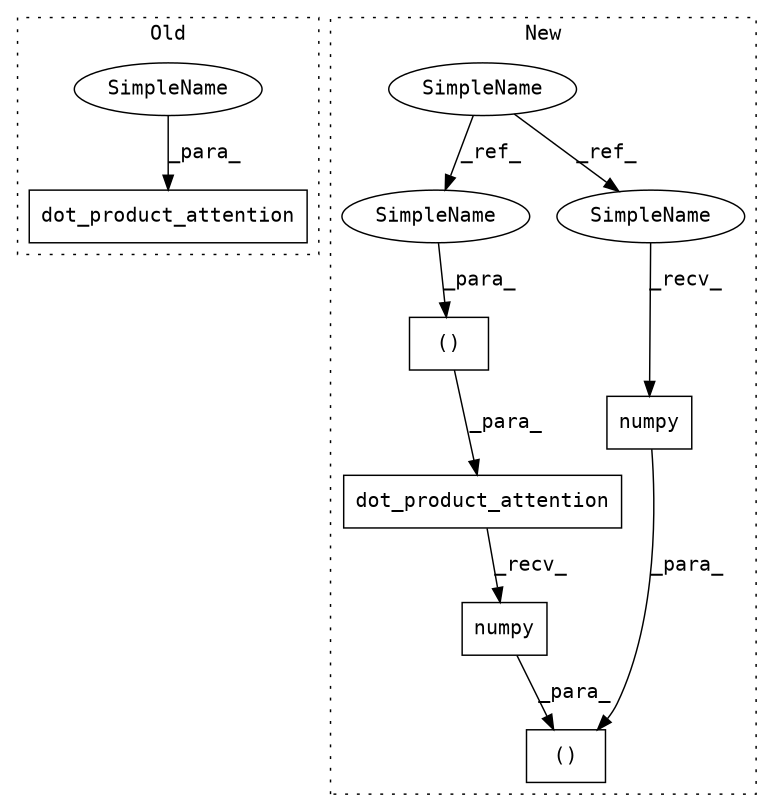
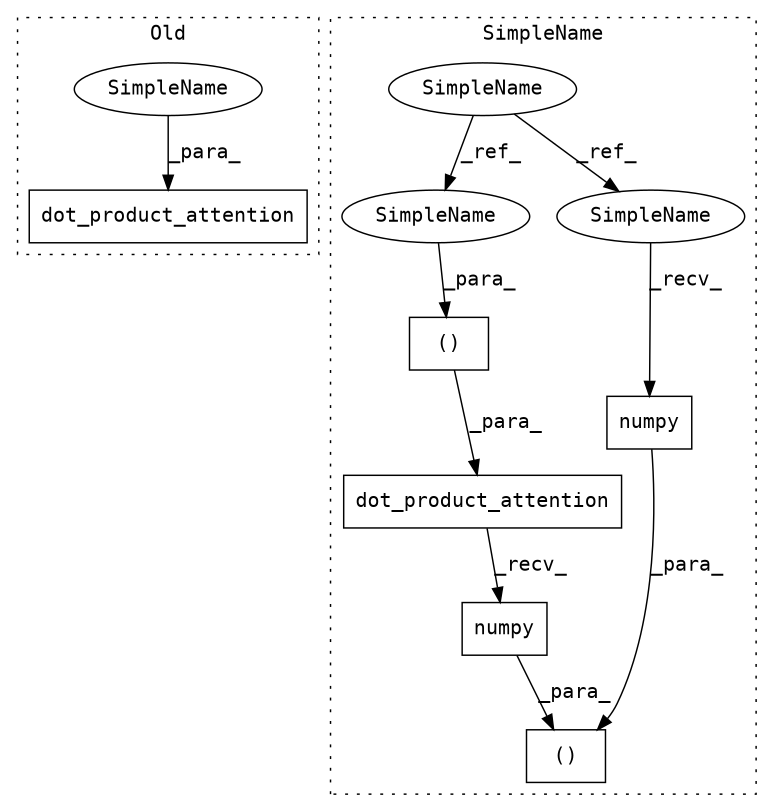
cluster "New": label "New" -> "SimpleName"
